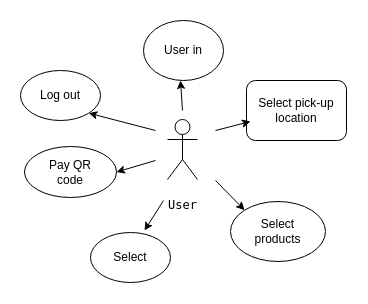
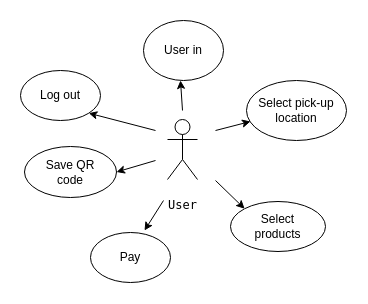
node "Select pick-up location": shape rounded rectangle -> ellipse
node "Pay QR code": label "Pay QR code" -> "Save QR code"
node "Select products": size 95x60 -> 95x50
node "Select": label "Select" -> "Pay"
